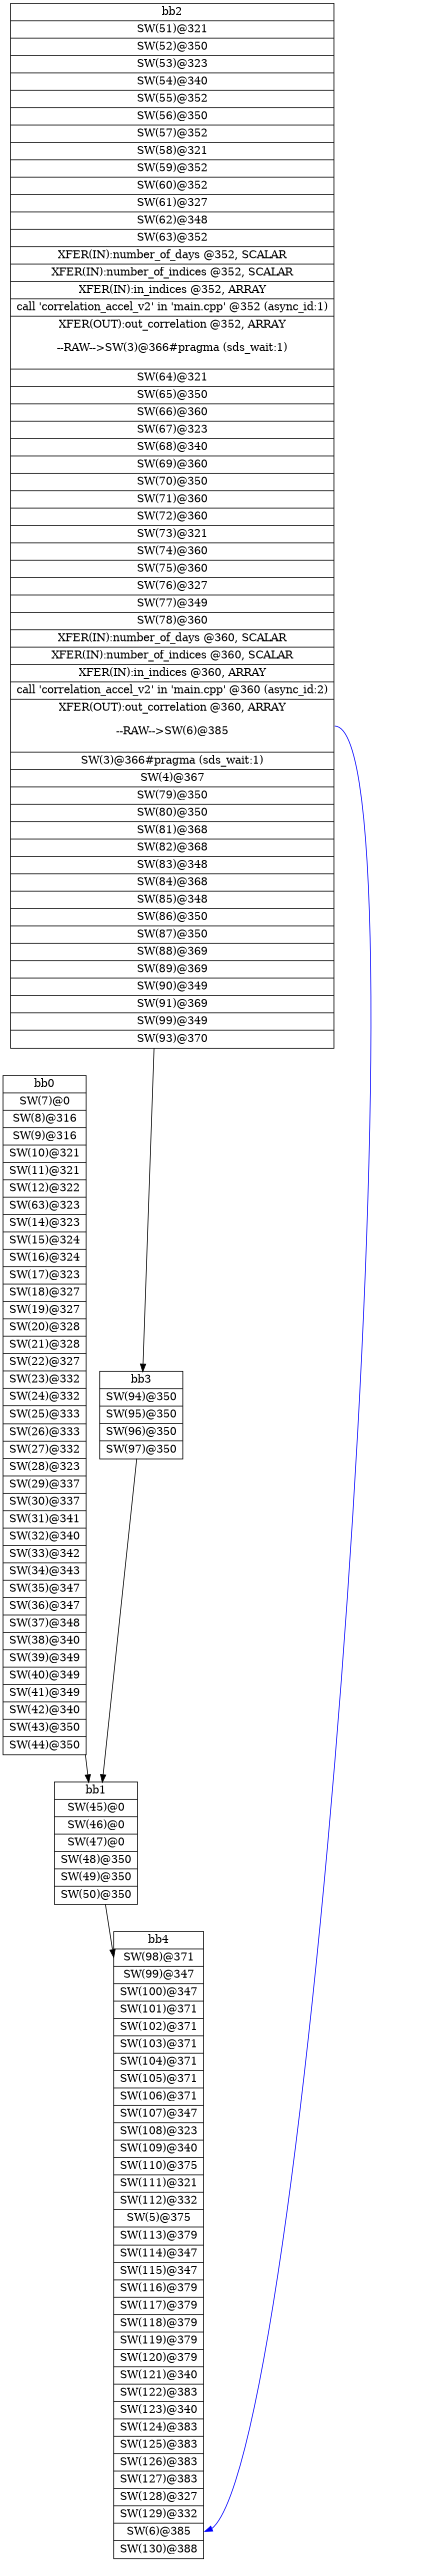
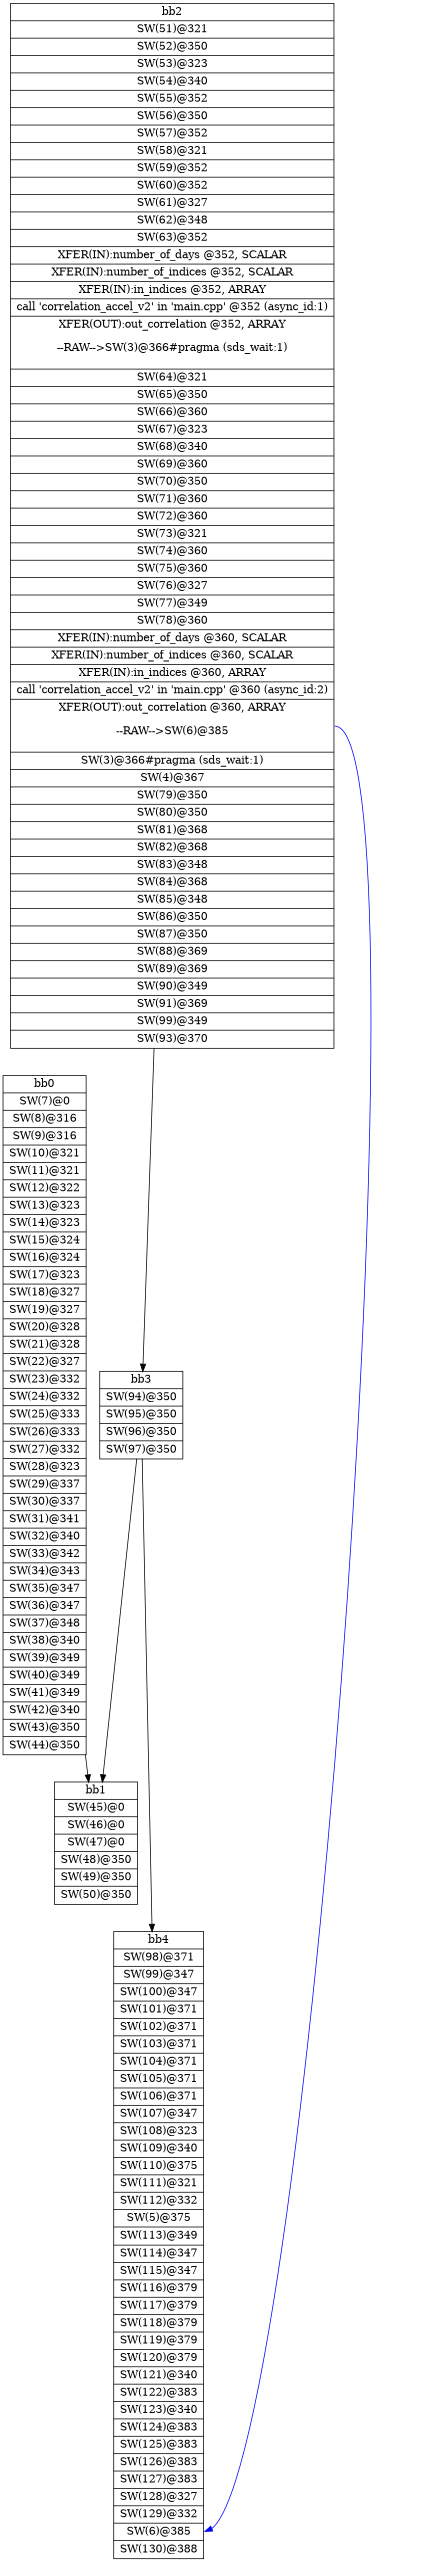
node "bb0": text "SW(63)@323" -> "SW(13)@323"
edge "bb1" -> "bb4": now "bb3" -> "bb4"
node "bb4": text "SW(113)@379" -> "SW(113)@349"
